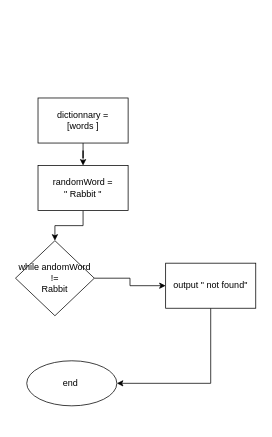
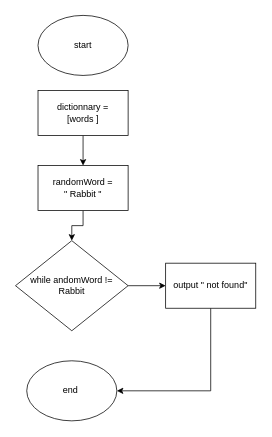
node "start": added
node "dictionnary = [words ]": moved (83, 120) -> (83, 113)
node "while andomWord != Rabbit": size 79x75 -> 113x90
node "end": size 90x45 -> 90x60
